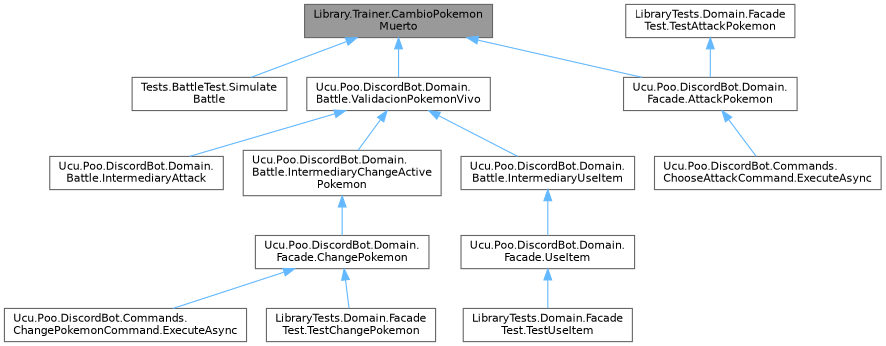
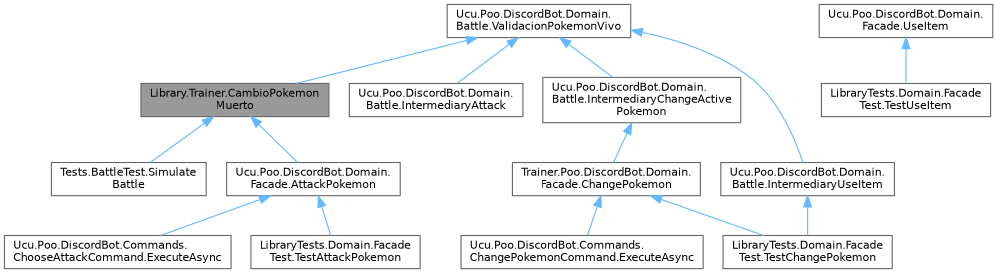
edge "Ucu.Poo.DiscordBot.Domain. Battle.ValidacionPokemonVivo" -> "Library.Trainer.CambioPokemon Muerto": reversed
edge "Ucu.Poo.DiscordBot.Domain. Facade.AttackPokemon" -> "LibraryTests.Domain.Facade Test.TestAttackPokemon": reversed
edge "Ucu.Poo.DiscordBot.Domain. Facade.UseItem" -> "Ucu.Poo.DiscordBot.Domain. Battle.IntermediaryUseItem": now "LibraryTests.Domain.Facade Test.TestChangePokemon" -> "Ucu.Poo.DiscordBot.Domain. Battle.IntermediaryUseItem"
node "Ucu.Poo.DiscordBot.Domain. Facade.ChangePokemon": label "Ucu.Poo.DiscordBot.Domain. Facade.ChangePokemon" -> "Trainer.Poo.DiscordBot.Domain. Facade.ChangePokemon"
